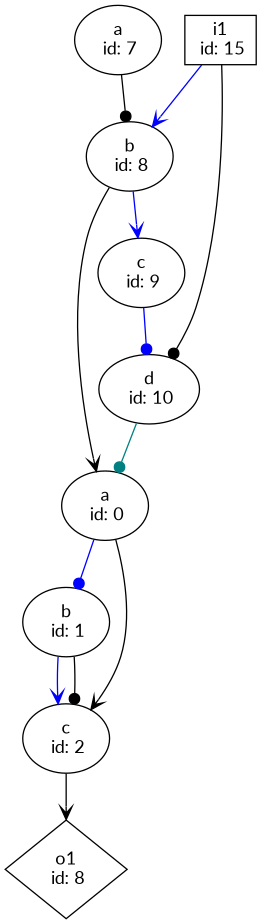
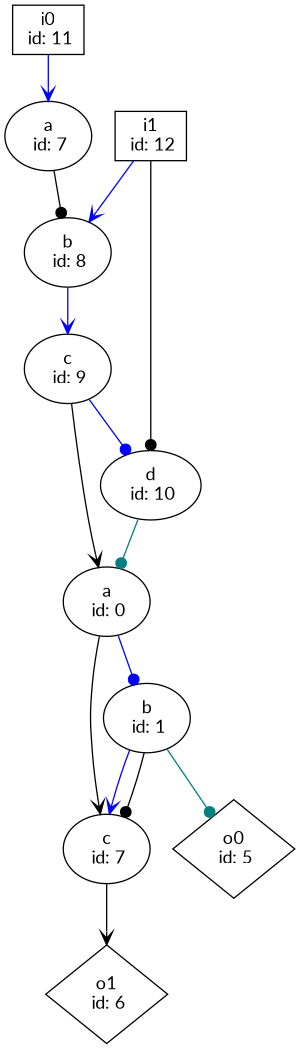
node "i0 id: 11": added
node "i1 id: 15": label "i1 id: 15" -> "i1 id: 12"
edge "b id: 8" -> "a id: 0": now "c id: 9" -> "a id: 0"
node "c id: 2": label "c id: 2" -> "c id: 7"
node "o0 id: 5": added
node "o1 id: 8": label "o1 id: 8" -> "o1 id: 6"
